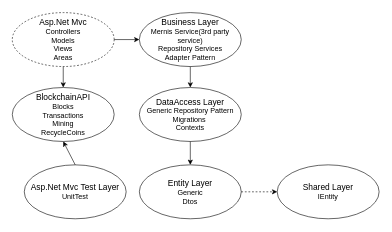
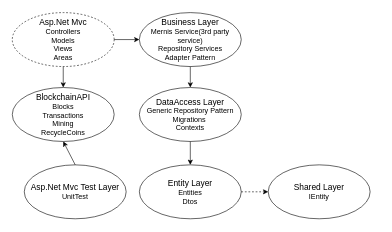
node "Entity Layer Generic Dtos": label "Entity Layer Generic Dtos" -> "Entity Layer Entities Dtos"
node "Shared Layer IEntity": moved (329, 192) -> (320, 192)
